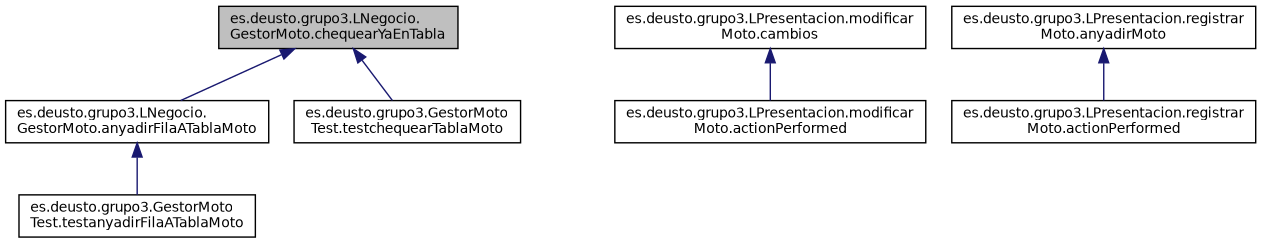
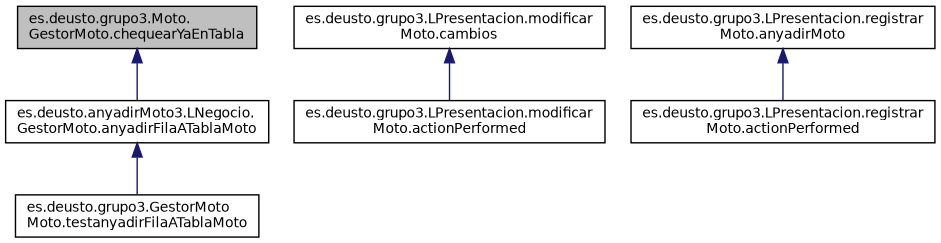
node "es.deusto.grupo3.LNegocio. GestorMoto.chequearYaEnTabla": label "es.deusto.grupo3.LNegocio. GestorMoto.chequearYaEnTabla" -> "es.deusto.grupo3.Moto. GestorMoto.chequearYaEnTabla"
node "es.deusto.grupo3.LNegocio. GestorMoto.anyadirFilaATablaMoto": label "es.deusto.grupo3.LNegocio. GestorMoto.anyadirFilaATablaMoto" -> "es.deusto.anyadirMoto3.LNegocio. GestorMoto.anyadirFilaATablaMoto"
node "es.deusto.grupo3.GestorMoto Test.testchequearTablaMoto": removed
node "es.deusto.grupo3.GestorMoto Test.testanyadirFilaATablaMoto": label "es.deusto.grupo3.GestorMoto Test.testanyadirFilaATablaMoto" -> "es.deusto.grupo3.GestorMoto Moto.testanyadirFilaATablaMoto"
